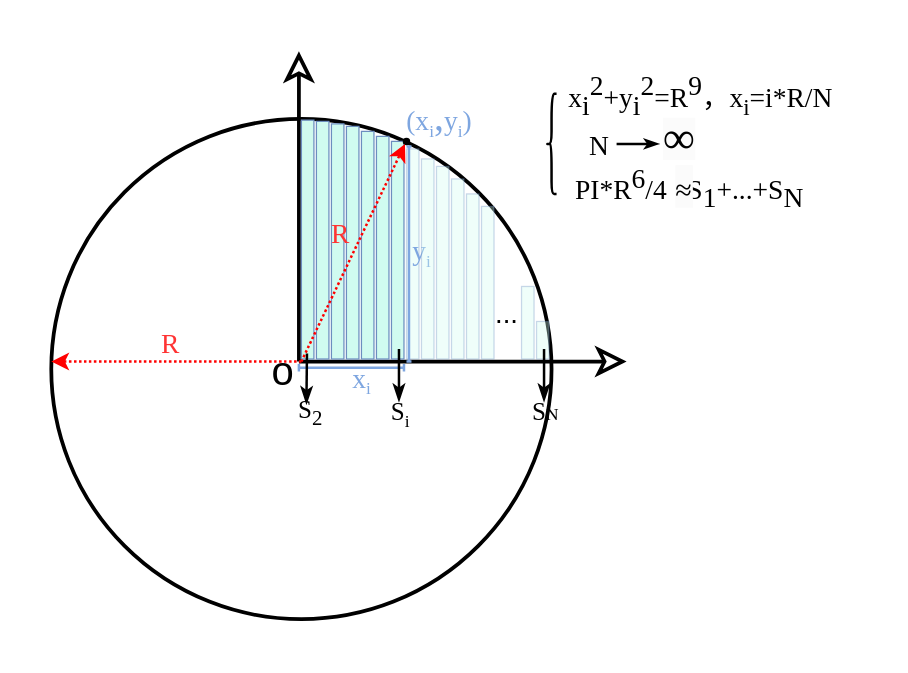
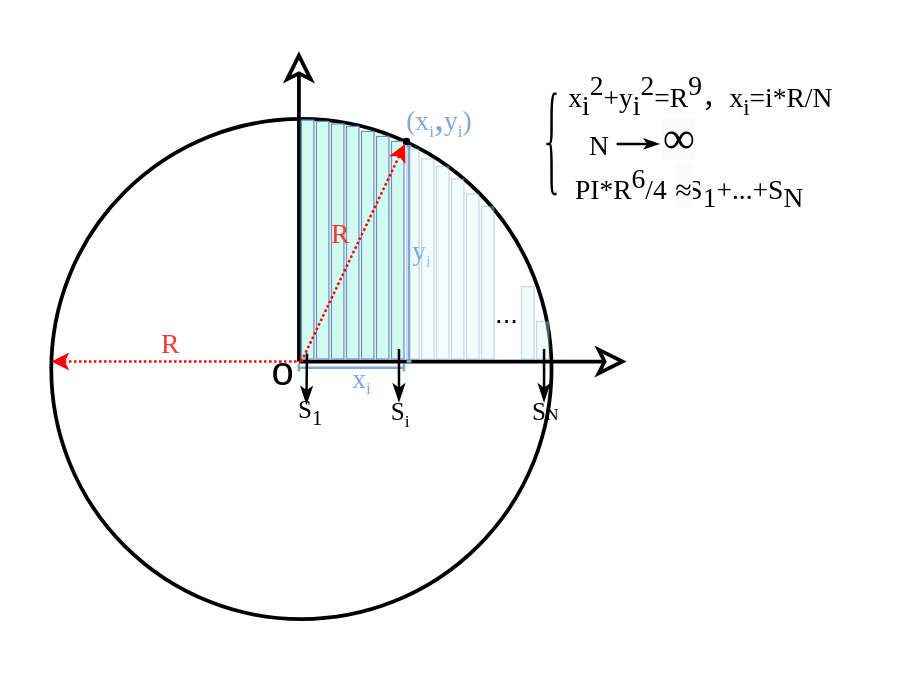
node "S2": label "S2" -> "S1"
